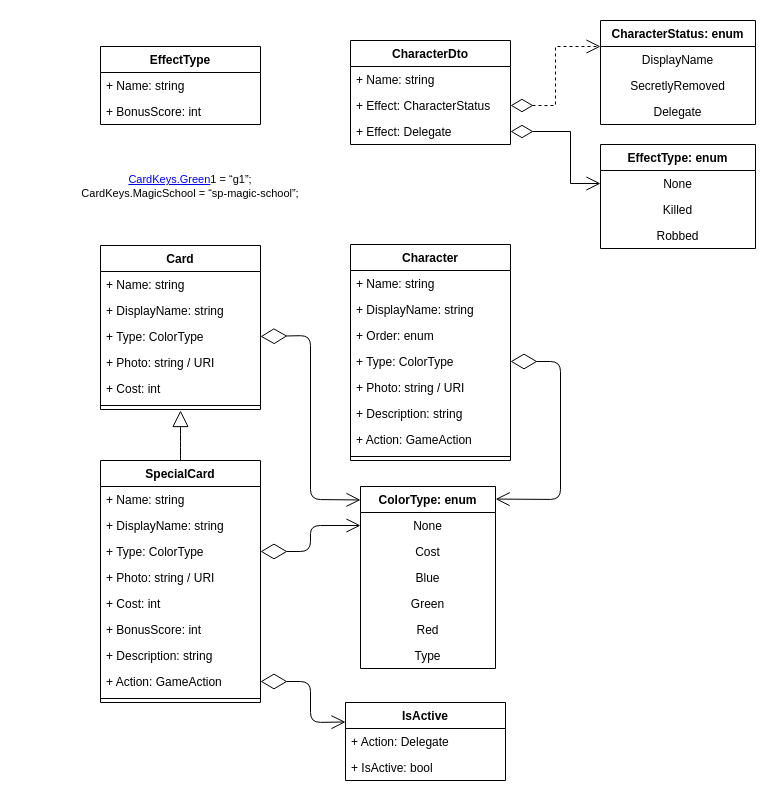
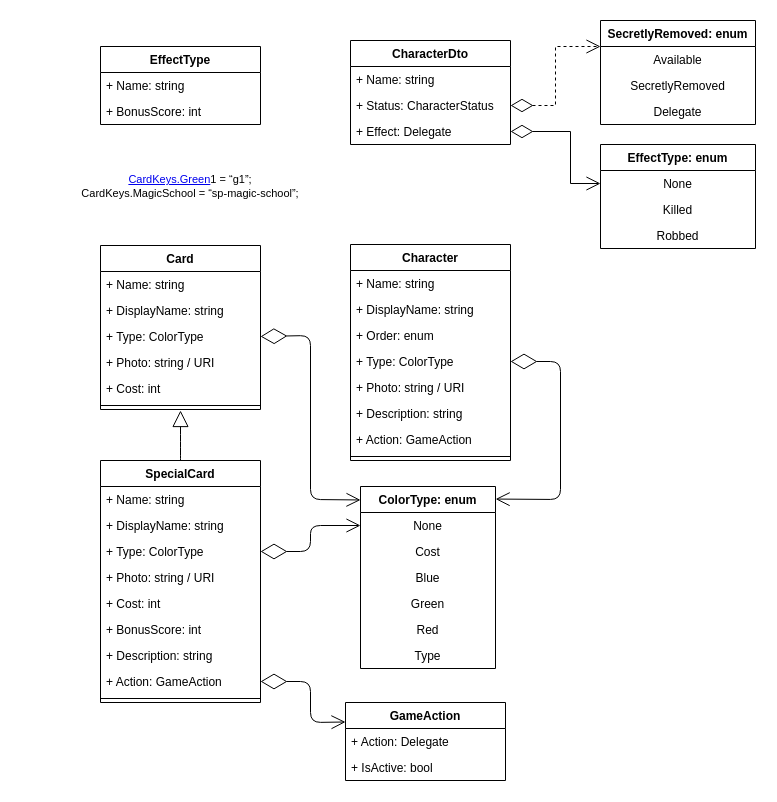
node "CharacterStatus: enum": label "CharacterStatus: enum" -> "SecretlyRemoved: enum"
node "DisplayName": label "DisplayName" -> "Available"
node "+ Effect: CharacterStatus": label "+ Effect: CharacterStatus" -> "+ Status: CharacterStatus"
node "IsActive": label "IsActive" -> "GameAction"
